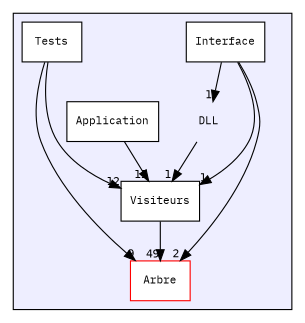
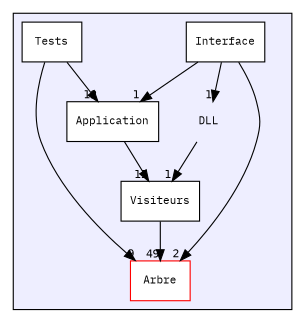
edge "Tests" -> "Visiteurs": now "Tests" -> "Application"
edge "Interface" -> "Visiteurs": now "Interface" -> "Application"
